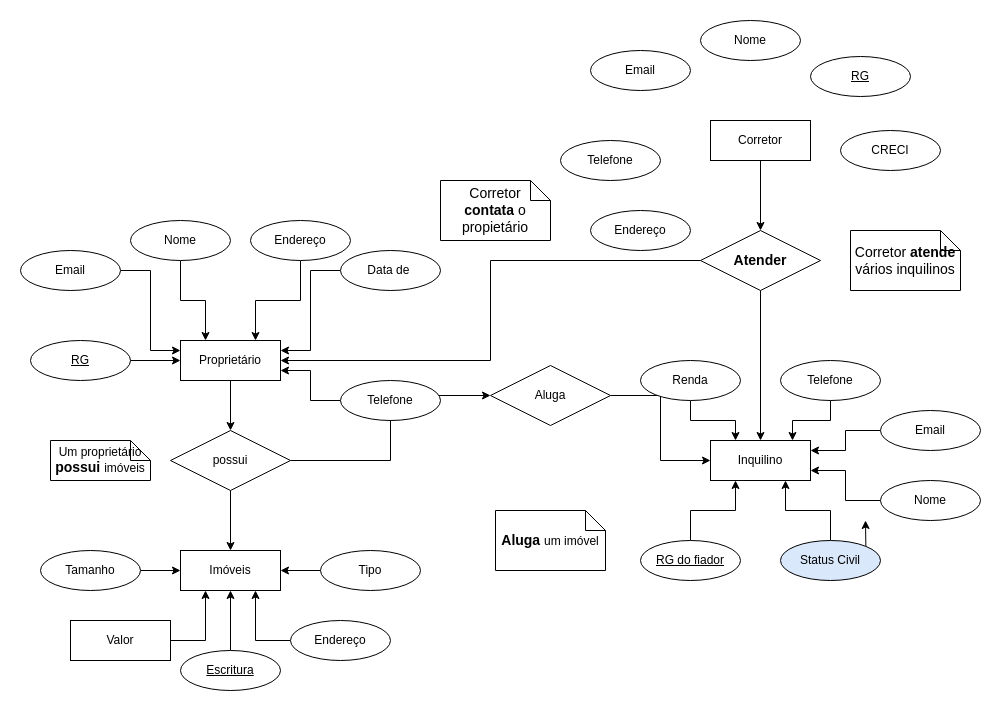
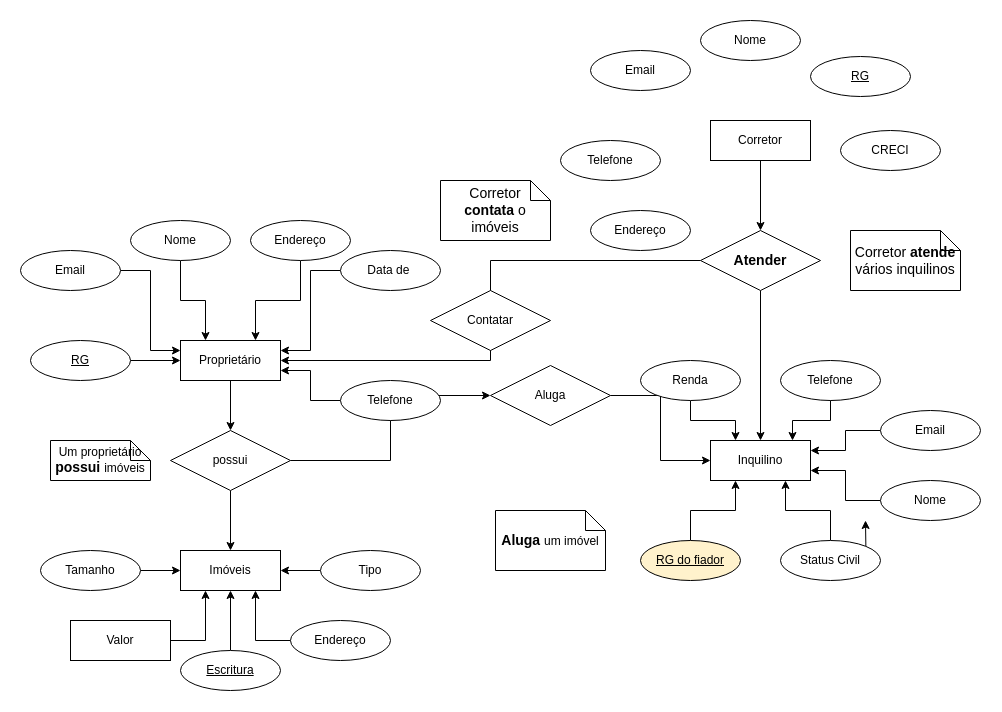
node "Corretor contata o propietário": label "Corretor contata o propietário" -> "Corretor contata o imóveis"
node "Contatar": added
node "RG do fiador": fillcolor #ffffff -> #fff2cc
node "Status Civil": fillcolor #dae8fc -> #ffffff
